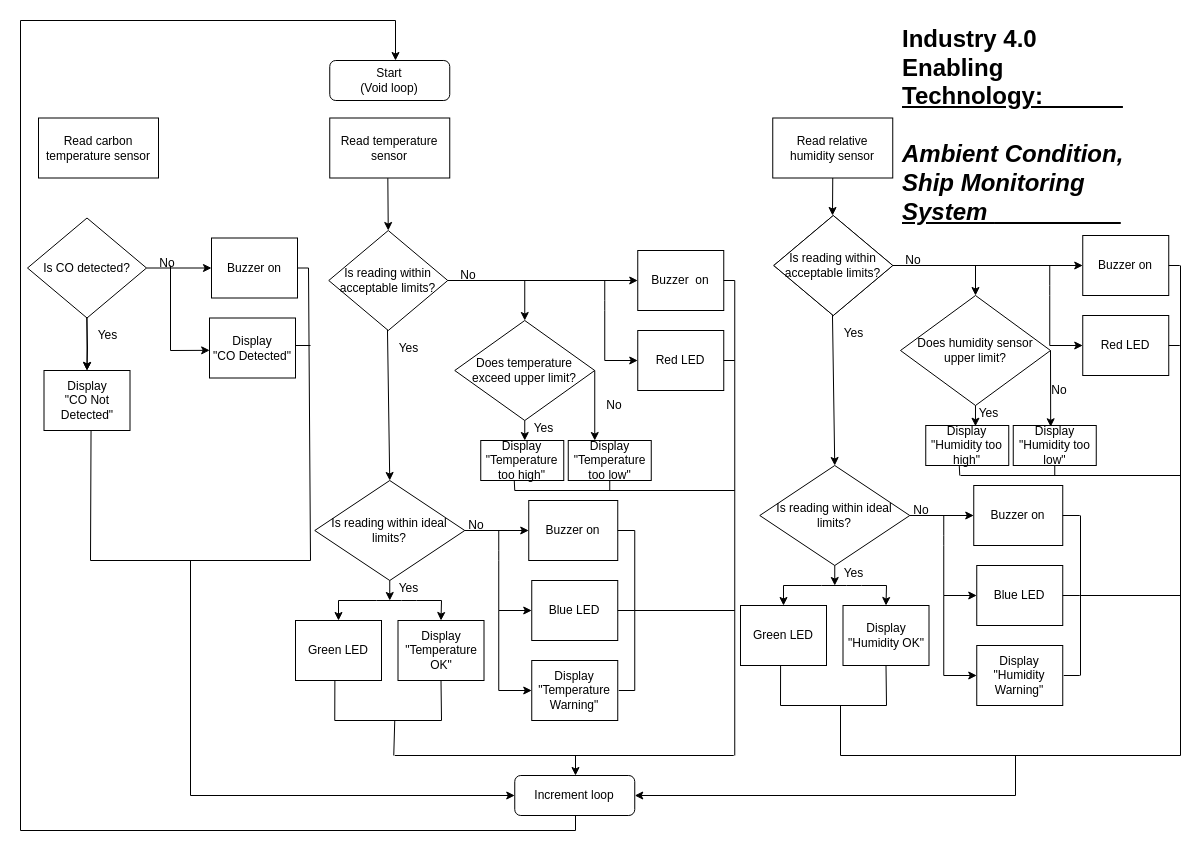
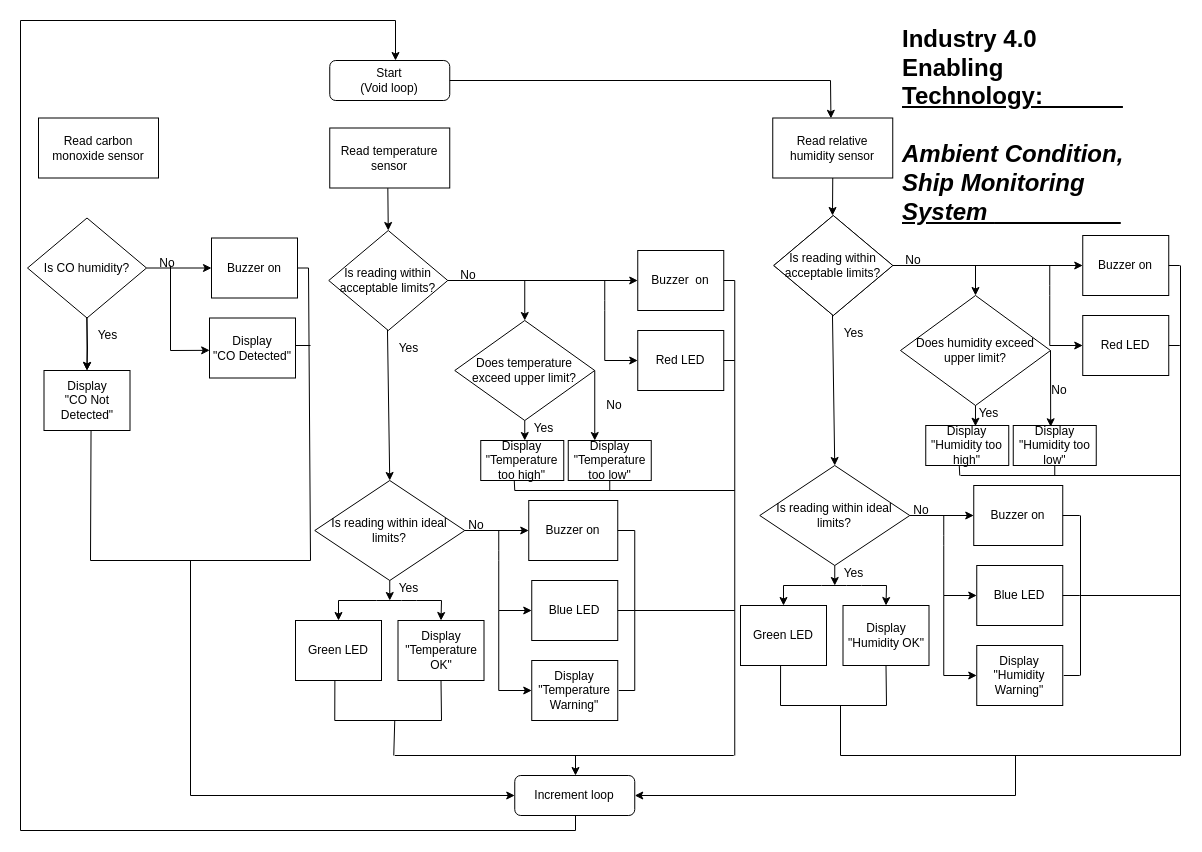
edge "Start (Void loop)" -> "Read relative humidity sensor": added
node "Read temperature sensor": moved (390, 148) -> (390, 158)
node "Read carbon temperature sensor": label "Read carbon temperature sensor" -> "Read carbon monoxide sensor"
node "Is CO detected?": label "Is CO detected?" -> "Is CO humidity?"
node "Does humidity sensor upper limit?": label "Does humidity sensor upper limit?" -> "Does humidity exceed upper limit?"
